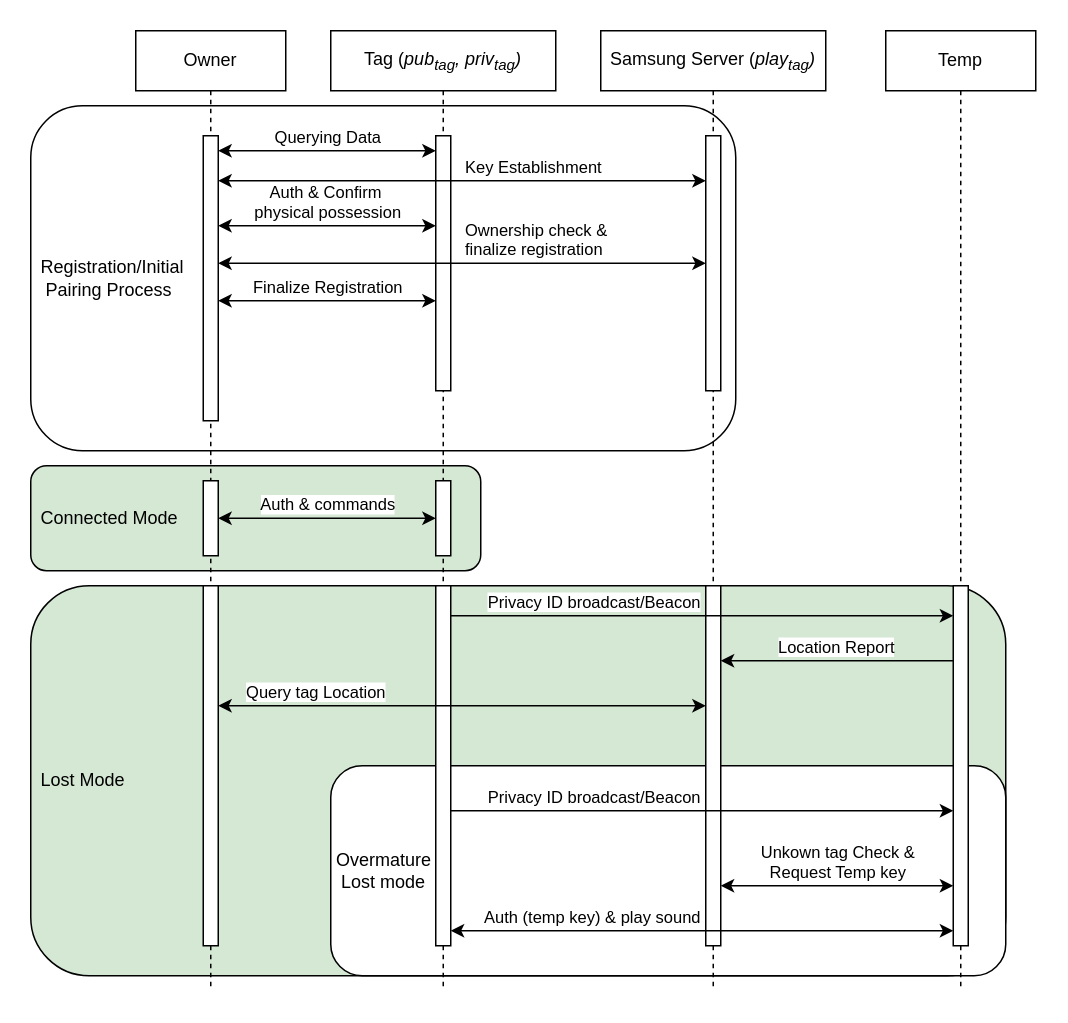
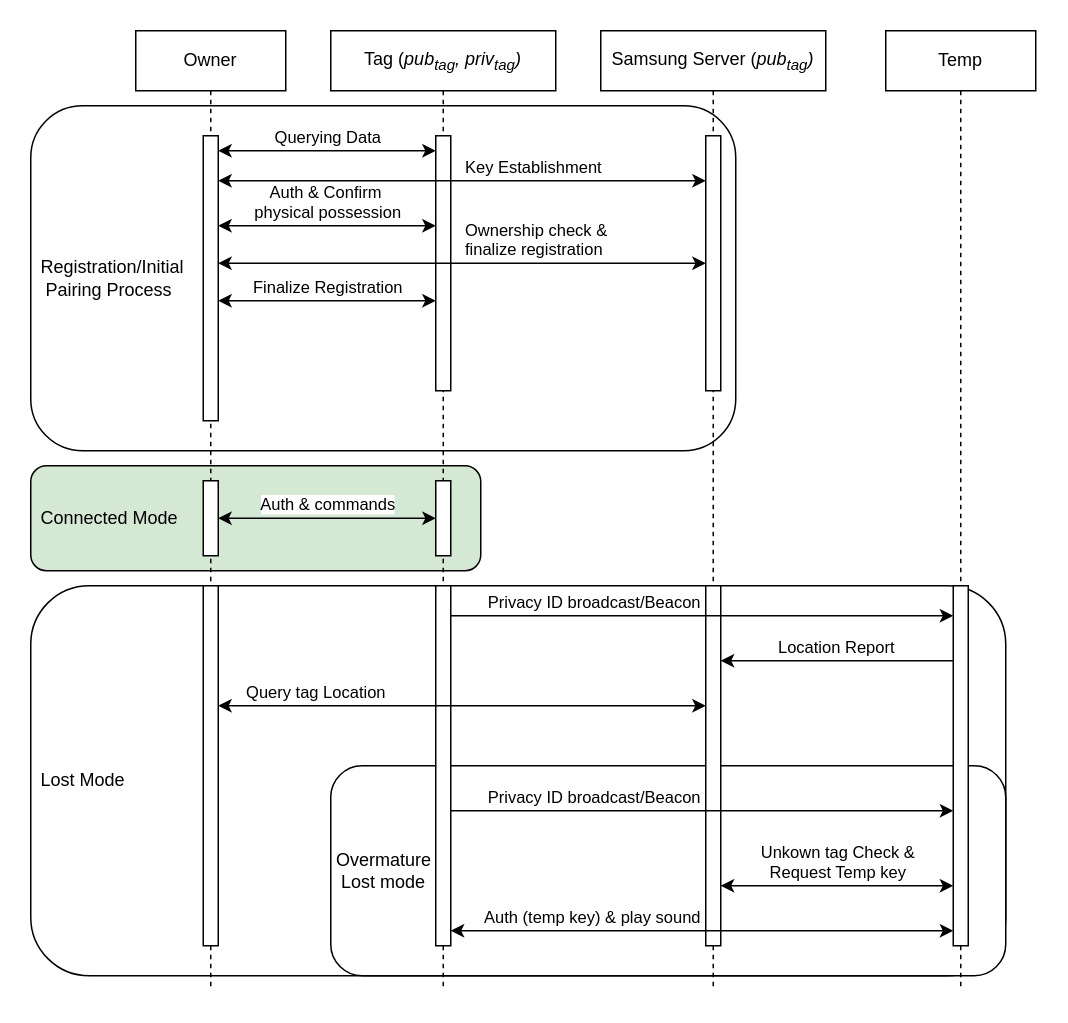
node "Samsung Server (playtag)": label "Samsung Server (playtag)" -> "Samsung Server (pubtag)"
node "Lost Mode": fillcolor #d5e8d4 -> #ffffff
